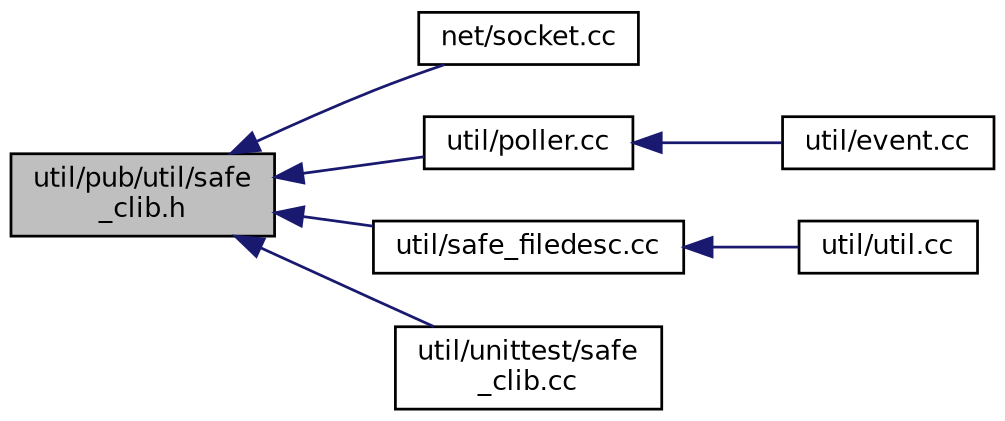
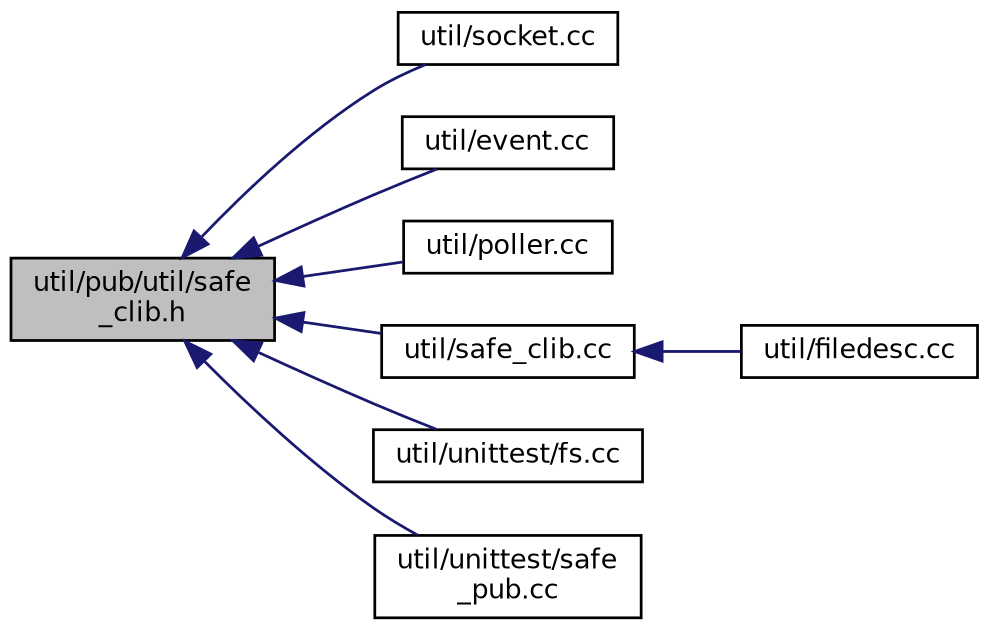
node "net/socket.cc": label "net/socket.cc" -> "util/socket.cc"
edge "util/event.cc" -> "util/poller.cc": now "util/event.cc" -> "util/pub/util/safe _clib.h"
node "util/safe_filedesc.cc": label "util/safe_filedesc.cc" -> "util/safe_clib.cc"
node "util/util.cc": label "util/util.cc" -> "util/filedesc.cc"
node "util/unittest/safe _clib.cc": label "util/unittest/safe _clib.cc" -> "util/unittest/safe _pub.cc"
node "util/unittest/fs.cc": added
